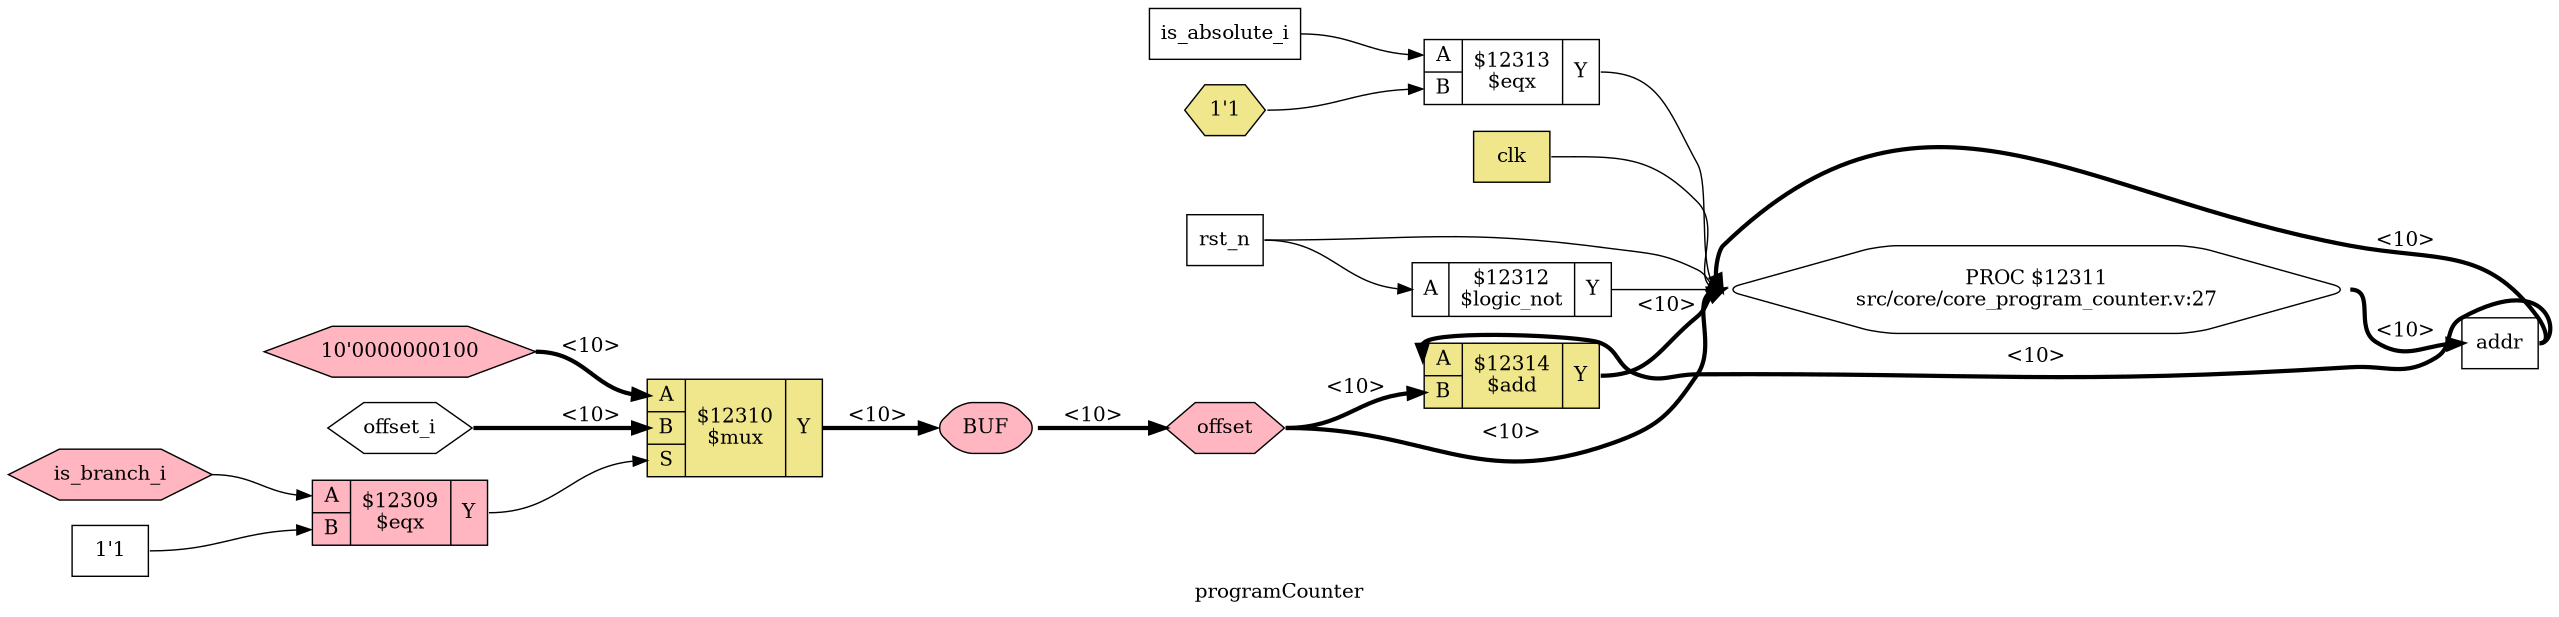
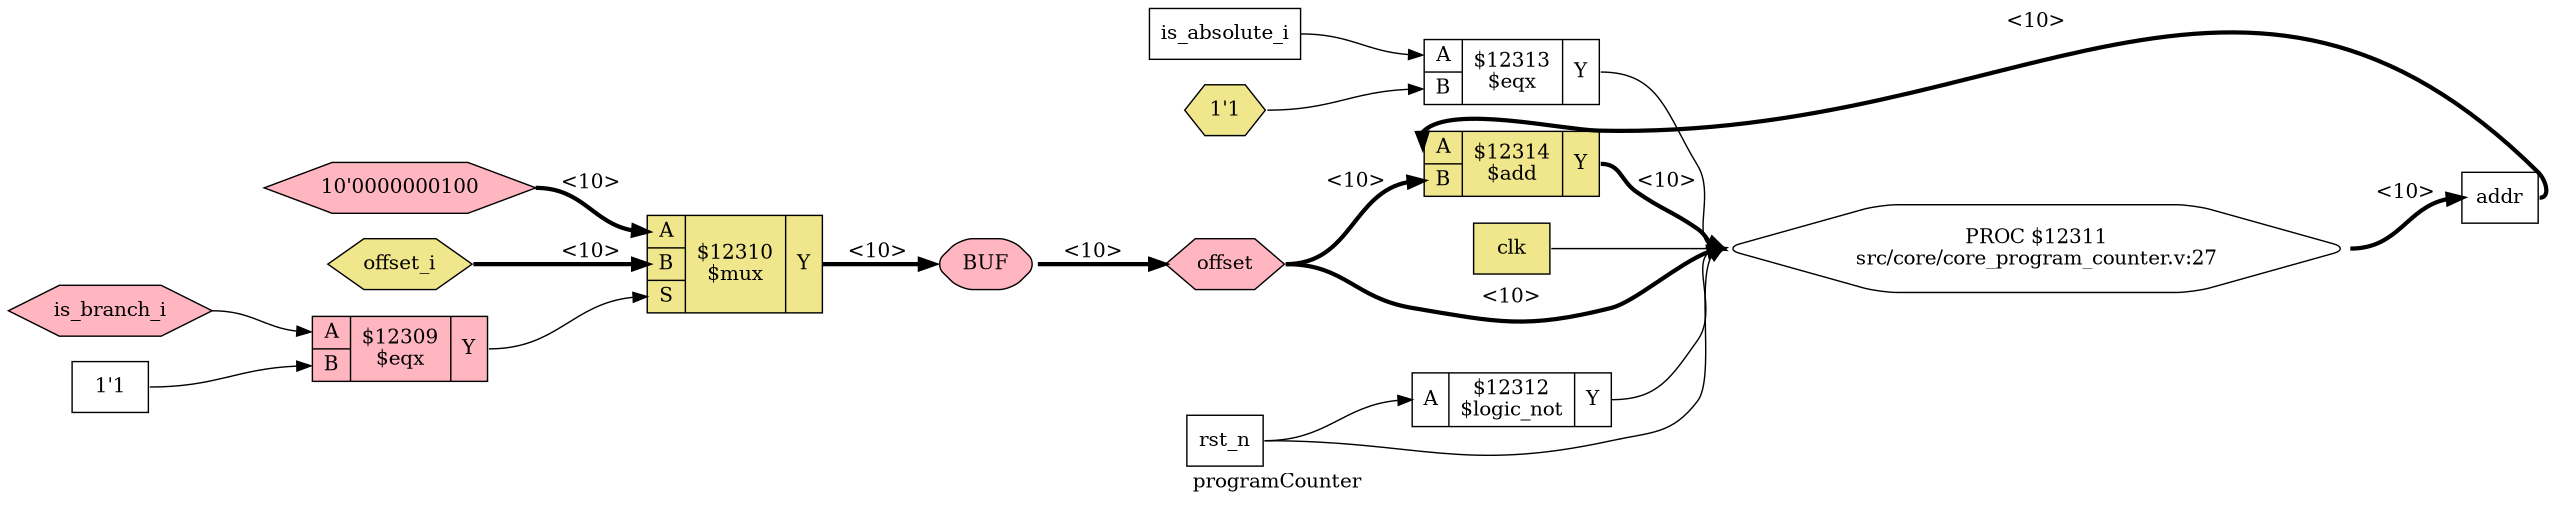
edge "addr" -> "PROC $12311 src/core/core_program_counter.v:27": removed, label "<10>"
node "offset_i": fillcolor white -> khaki
